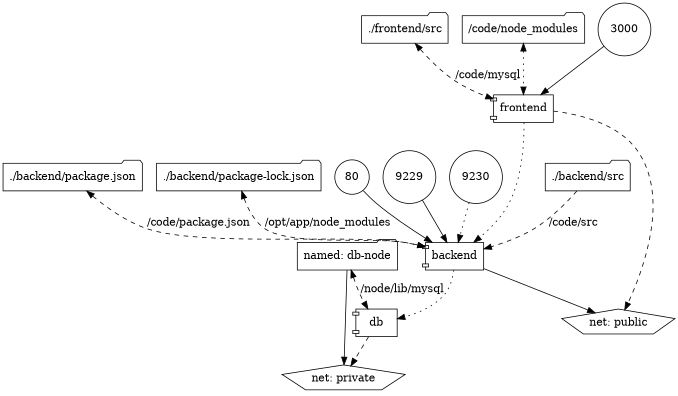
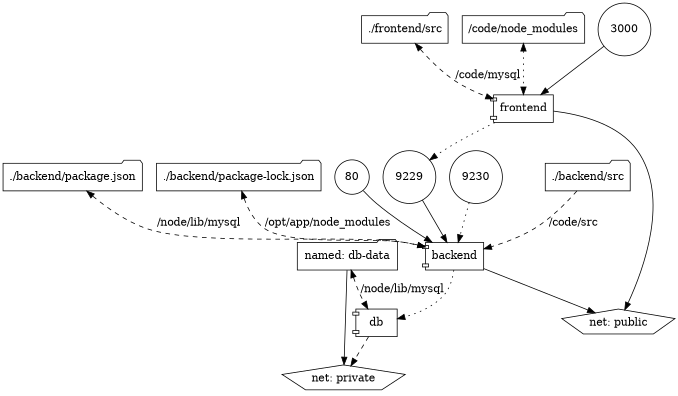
edge "frontend" -> "net: public": style dashed -> solid
edge "frontend" -> "backend": now "frontend" -> "9229"
edge "./backend/package.json" -- "backend": label "/code/package.json" -> "/node/lib/mysql"
node "named: db-node": label "named: db-node" -> "named: db-data"
